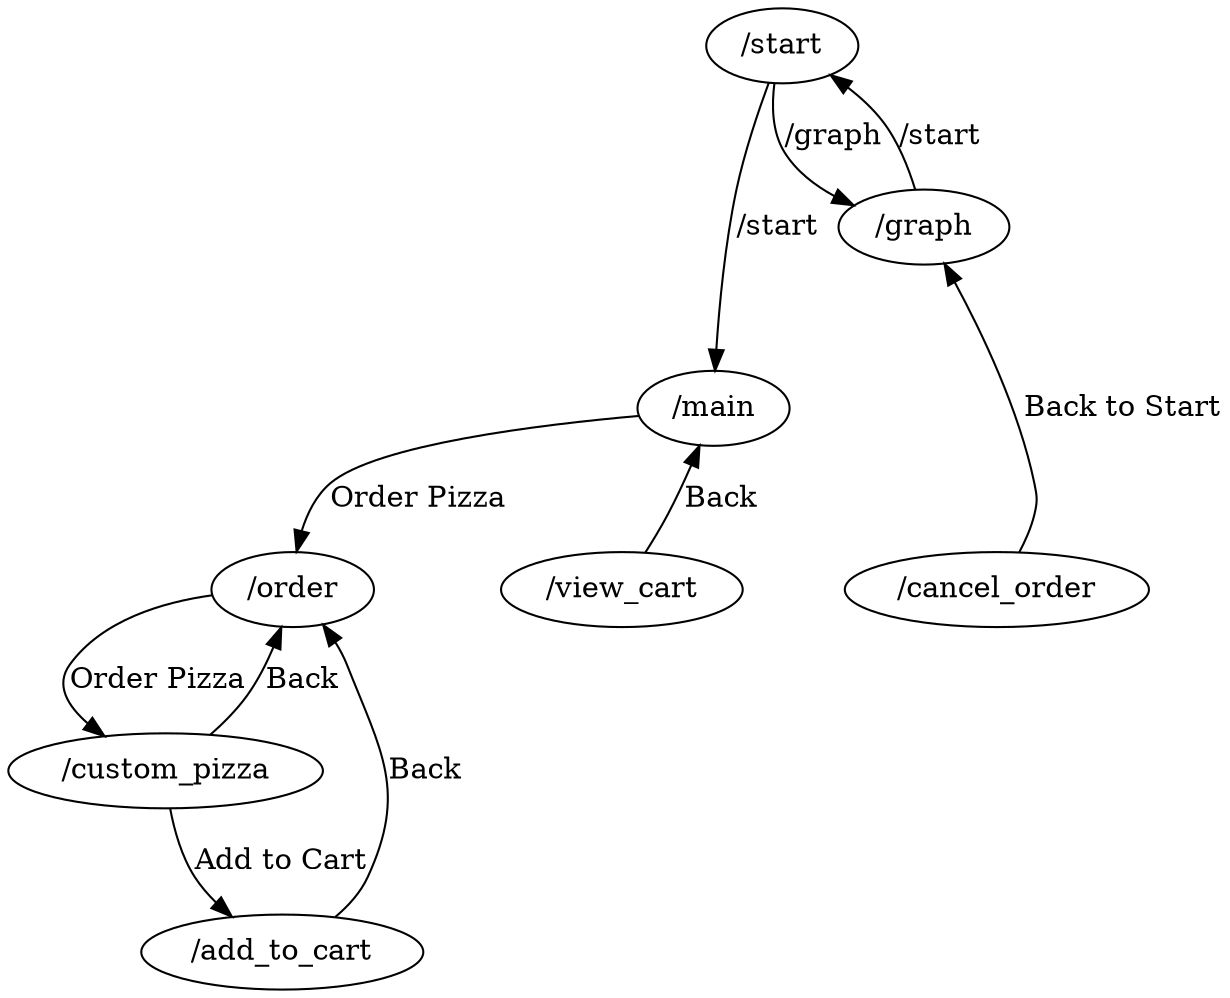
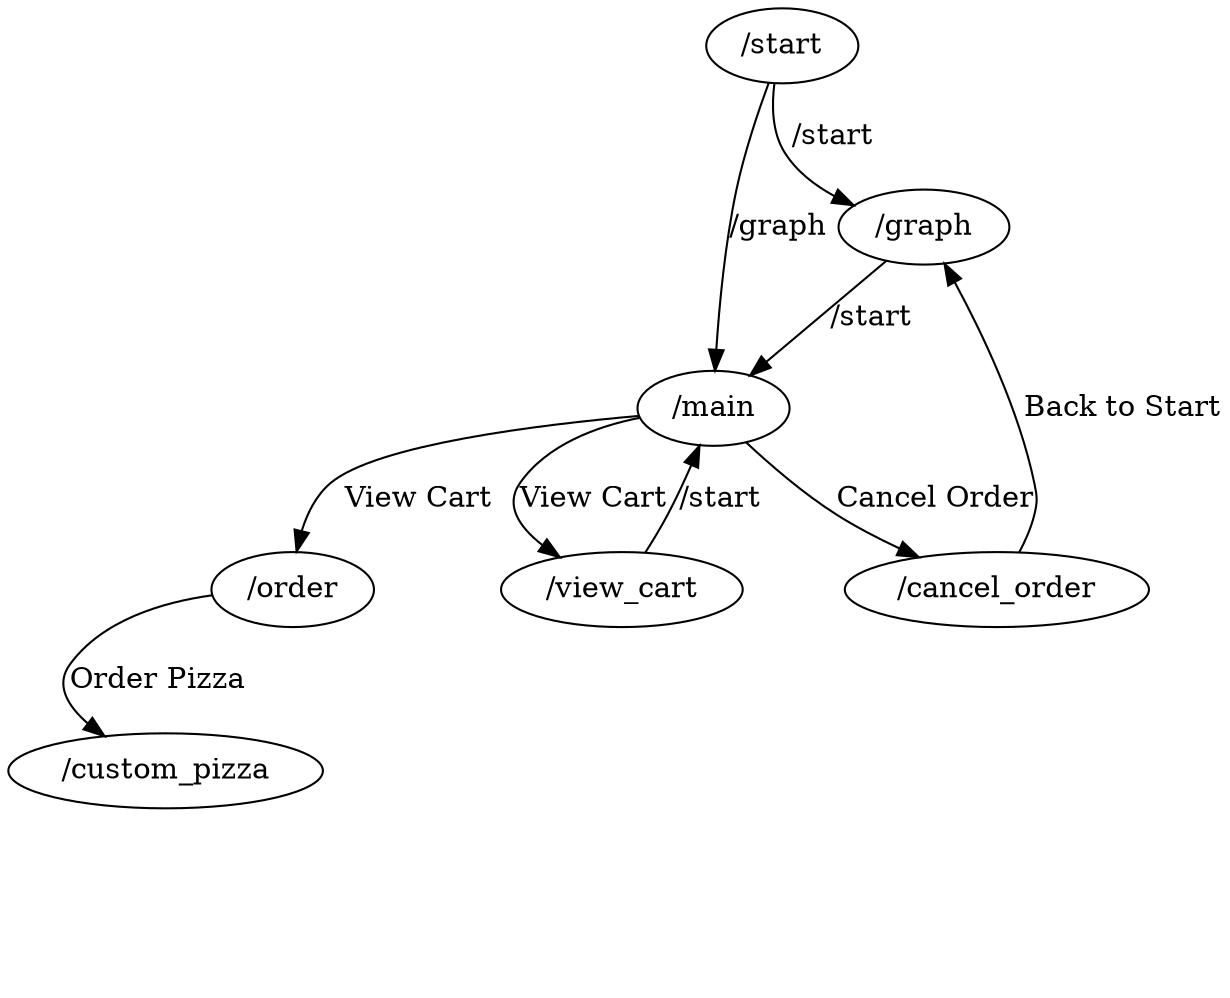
edge "/graph" -> "/start": now "/graph" -> "/main"
edge "/start" -> "/graph": label "/graph" -> "/start"
edge "/start" -> "/main": label "/start" -> "/graph"
edge "/main" -> "/view_cart": added, label "View Cart"
edge "/main" -> "/order": label "Order Pizza" -> "View Cart"
edge "/view_cart" -> "/main": label "Back" -> "/start"
edge "/main" -> "/cancel_order": added, label "Cancel Order"
edge "/custom_pizza" -> "/order": removed, label "Back"
node "/add_to_cart": removed
